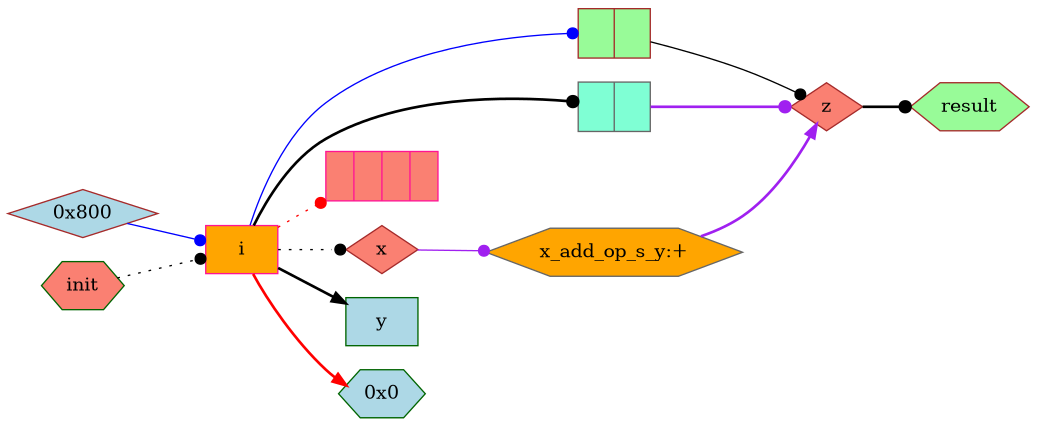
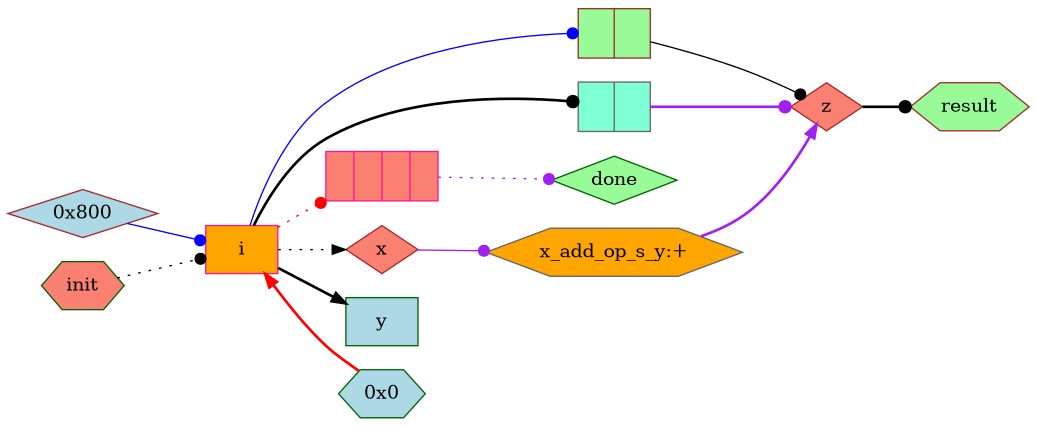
node "done": added
edge "i" -> "x": arrowhead dot -> normal
edge "i" -> "0x0": reversed
